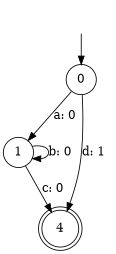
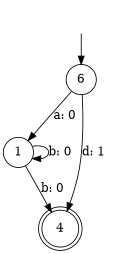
node "0": label "0" -> "6"
edge "1" -> "4": label "c: 0" -> "b: 0"
